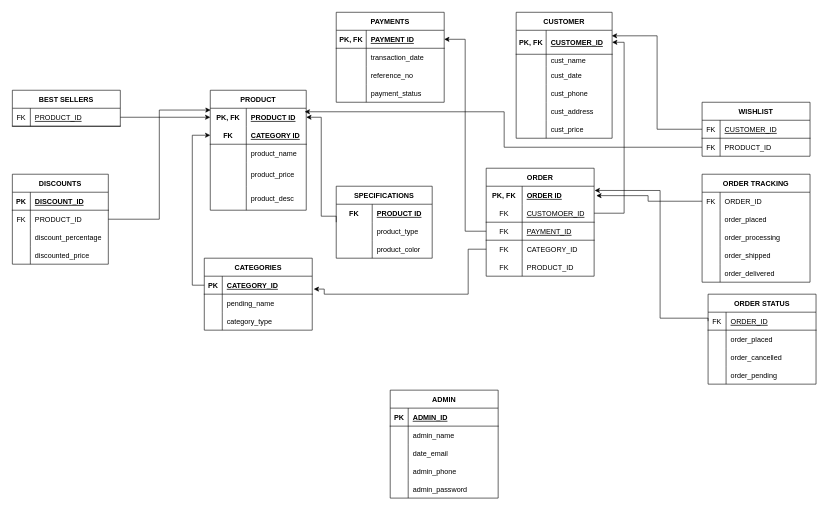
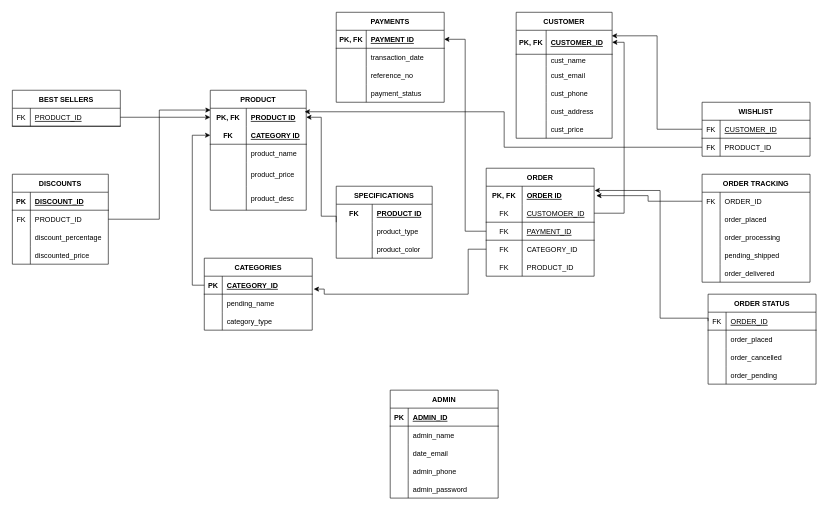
node "cust_date": label "cust_date" -> "cust_email"
node "order_shipped": label "order_shipped" -> "pending_shipped"
